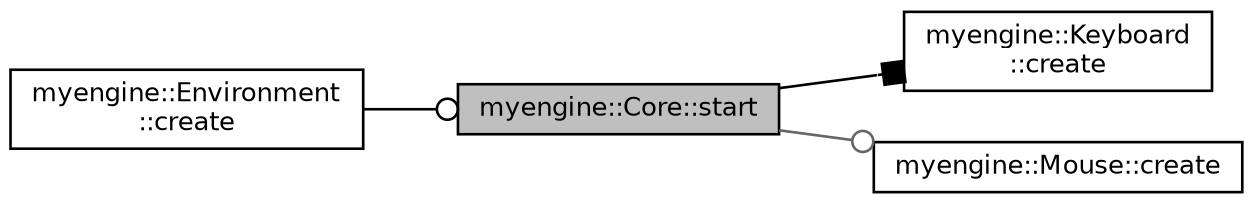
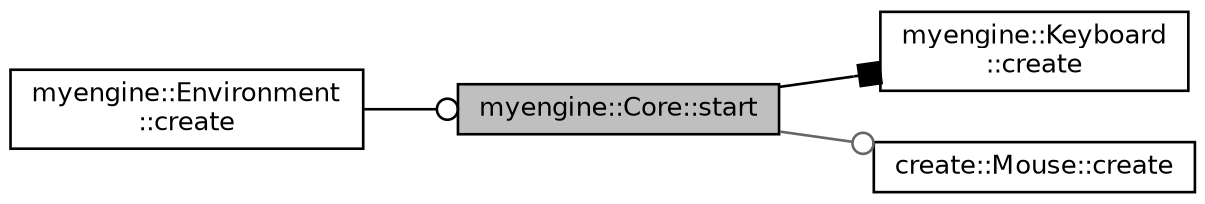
node "myengine::Mouse::create": label "myengine::Mouse::create" -> "create::Mouse::create"
